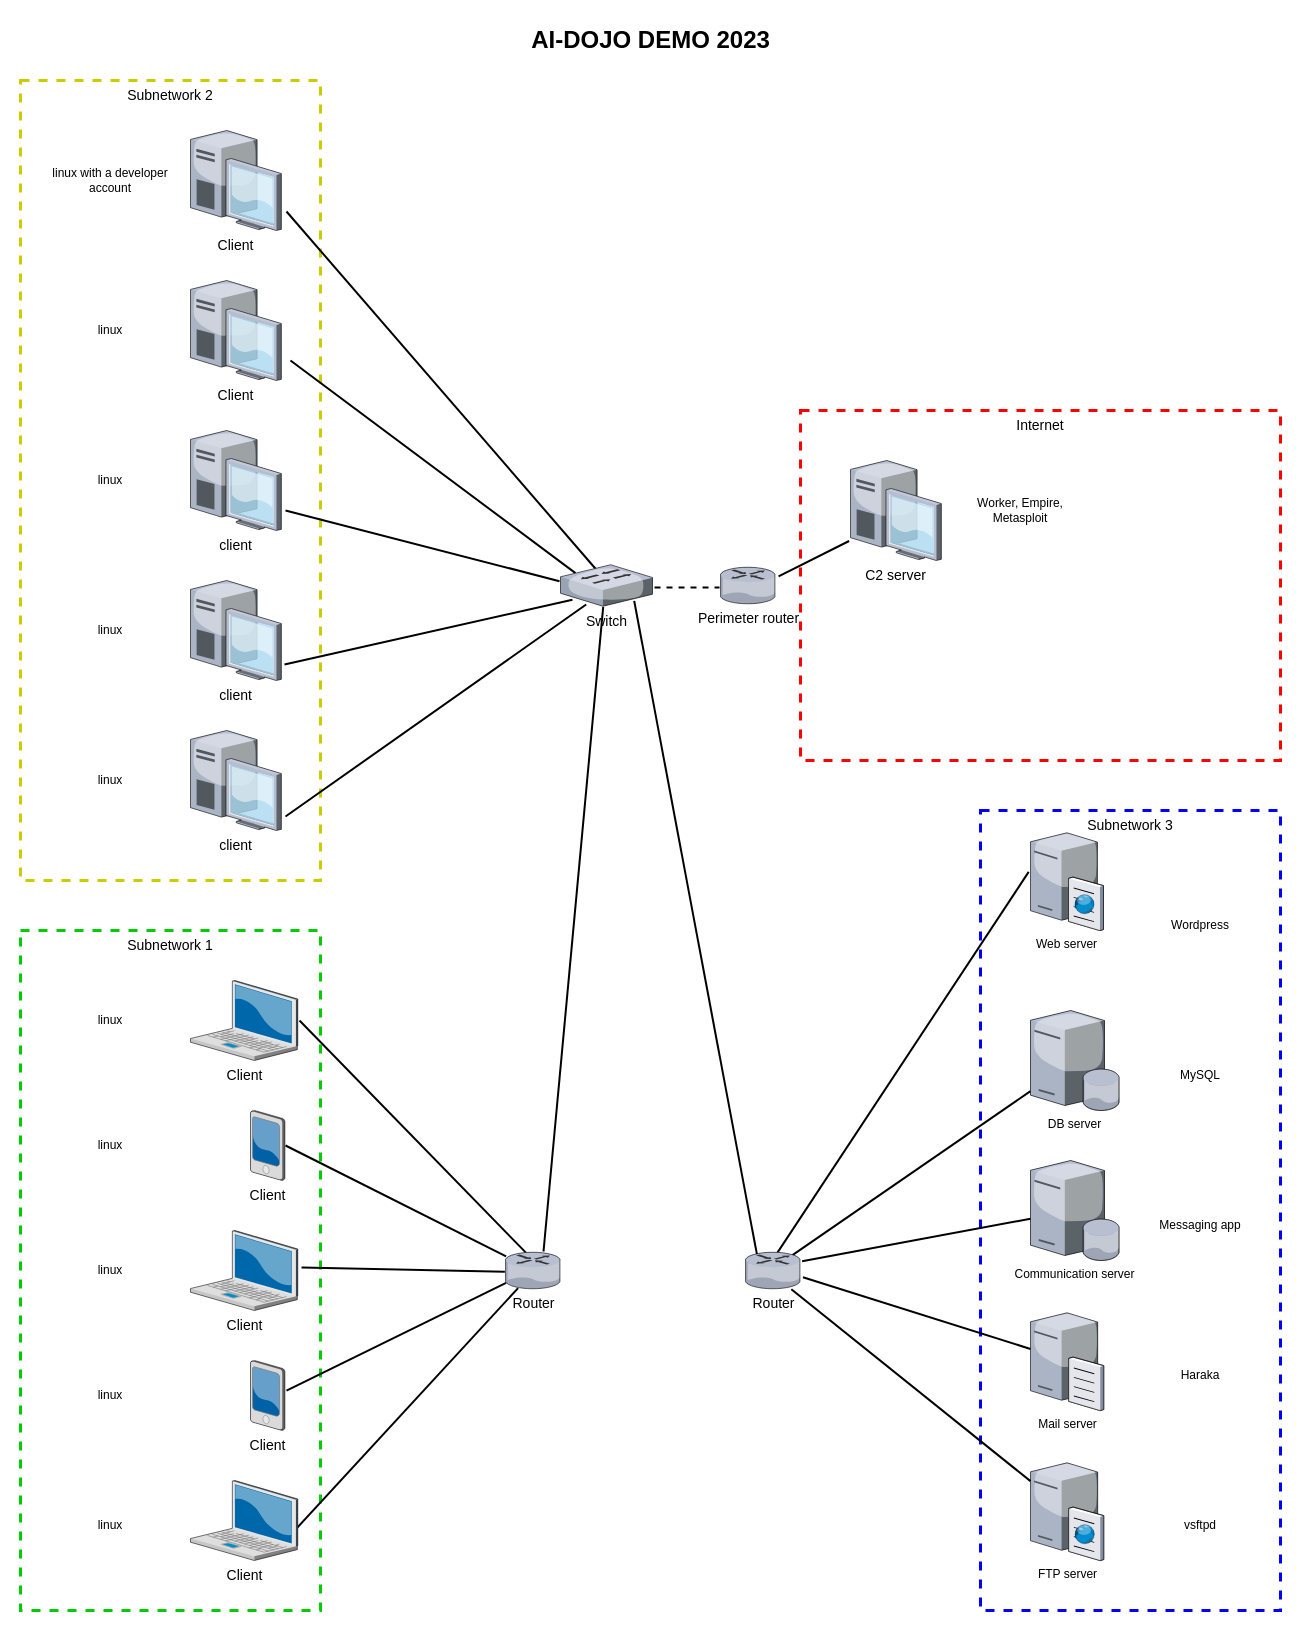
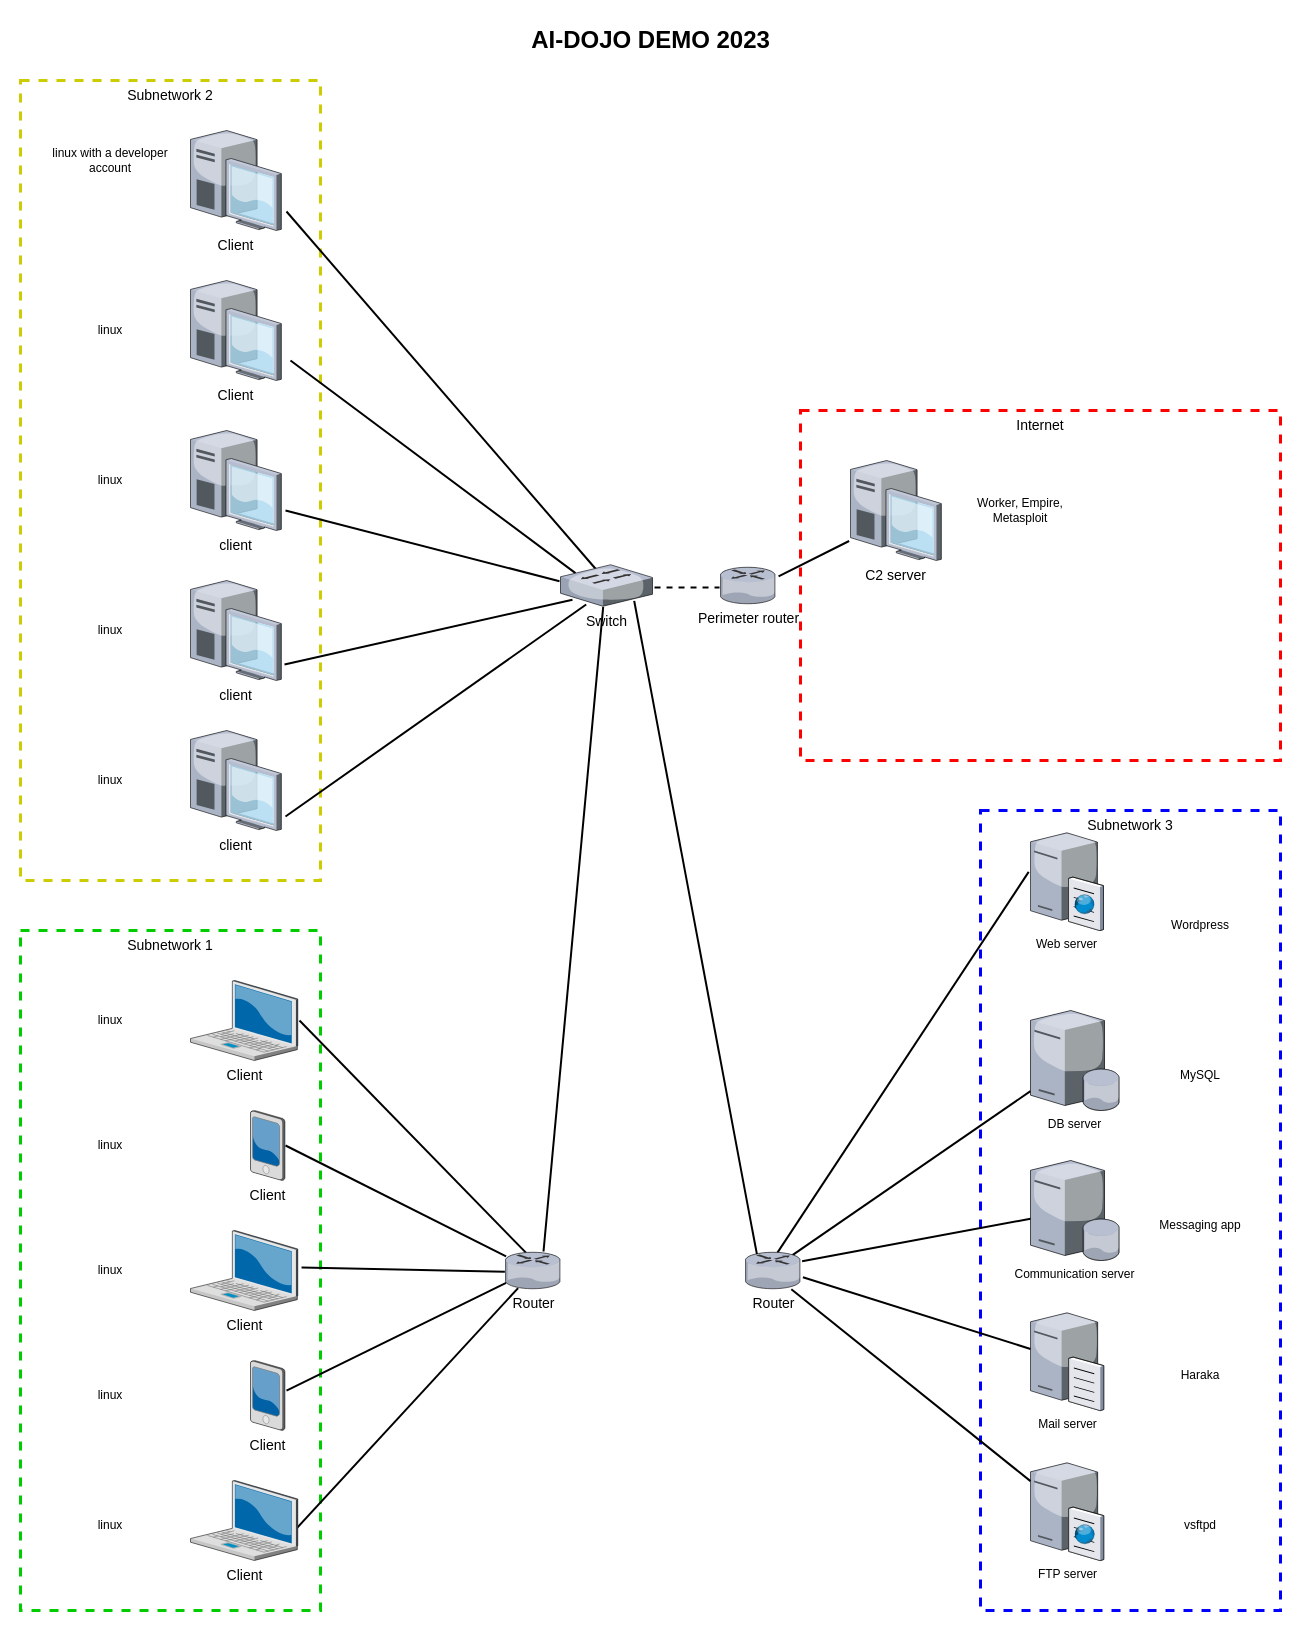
node "linux with a developer account": moved (111, 181) -> (111, 161)
